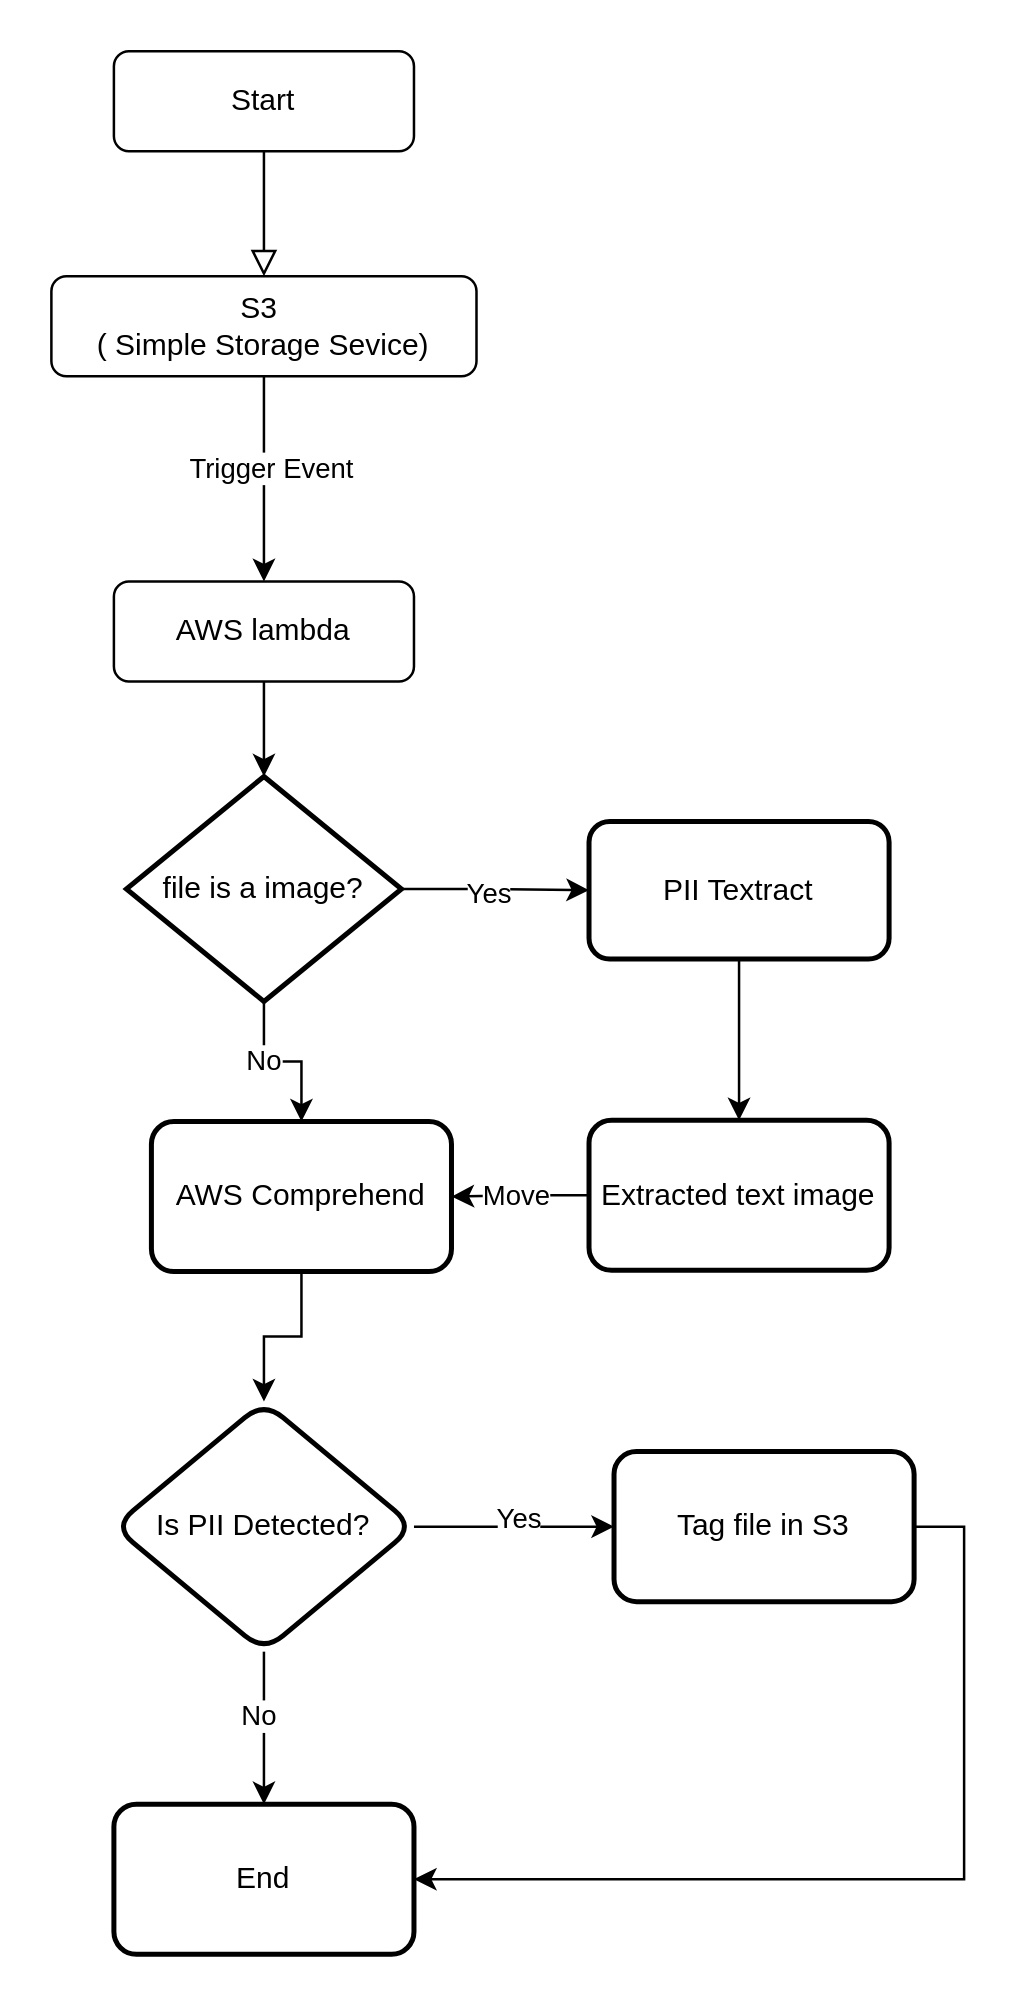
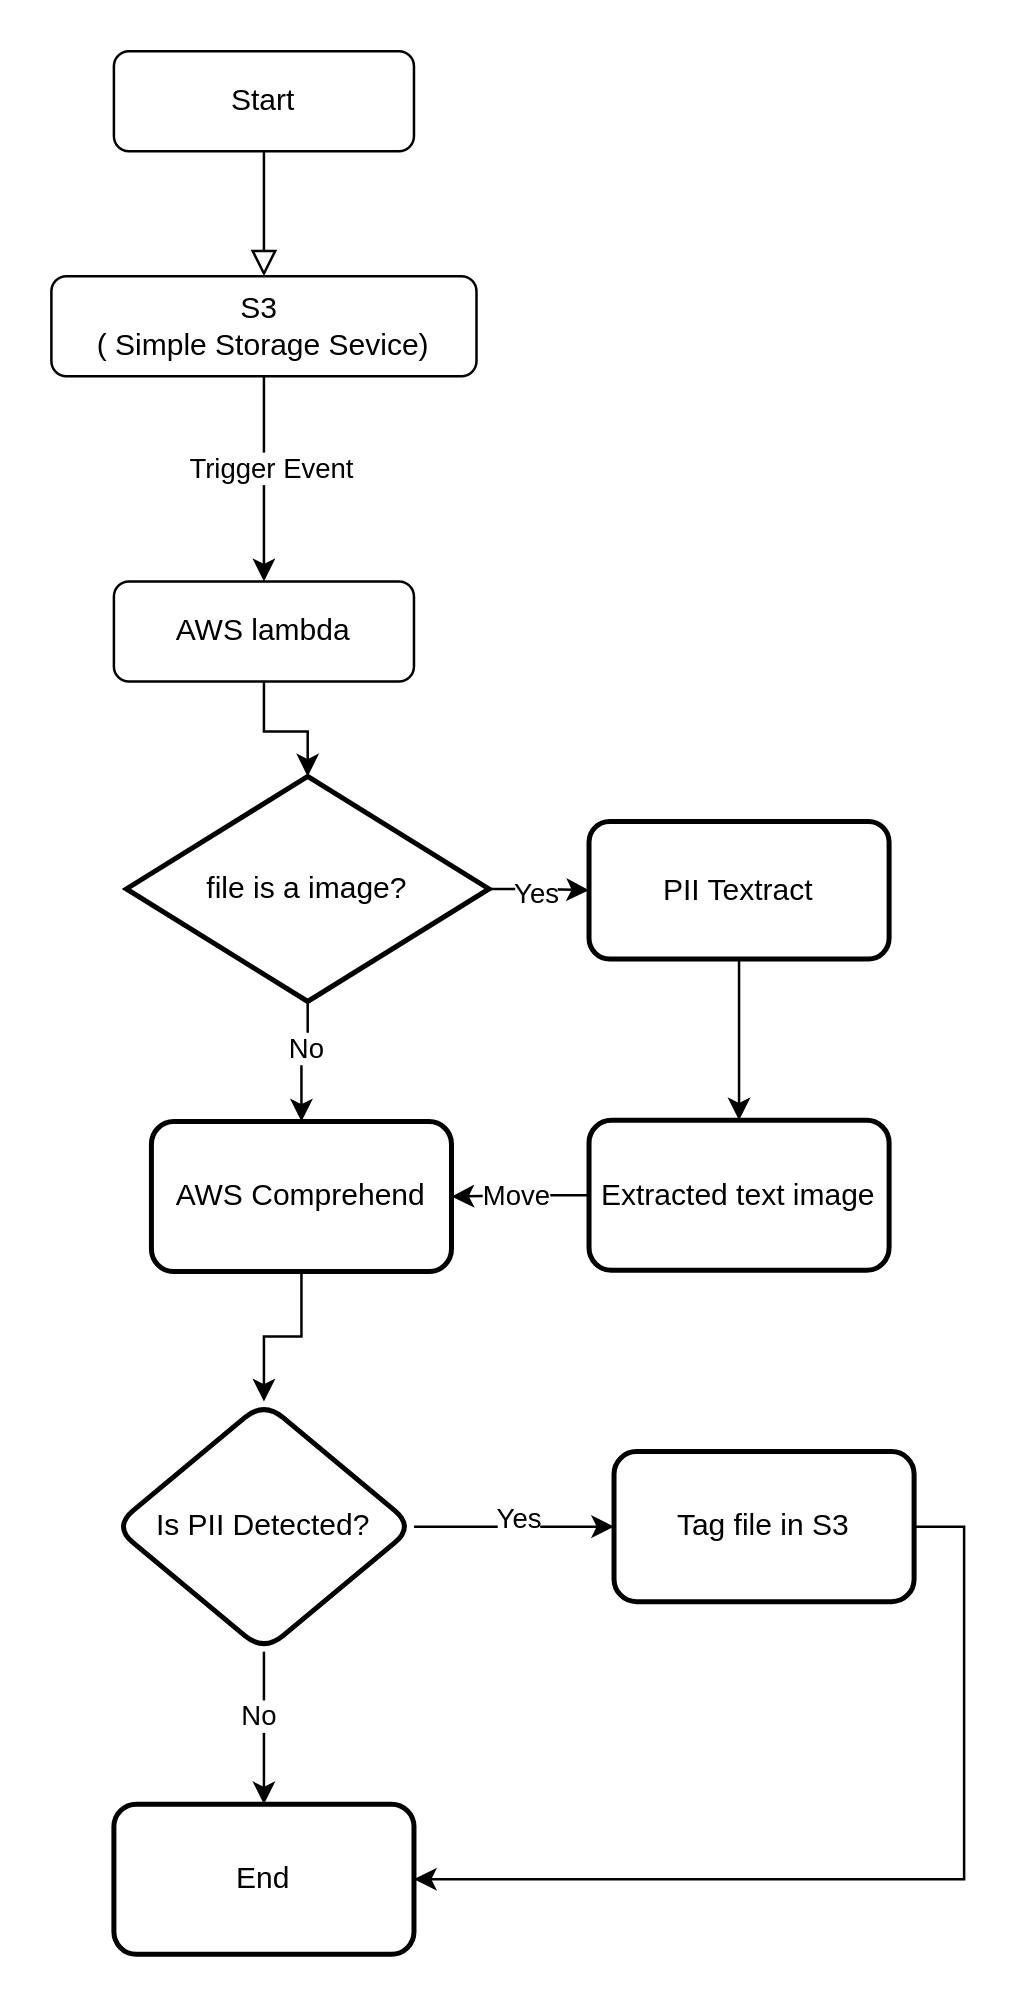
node "file is a image?": size 275x225 -> 363x225
